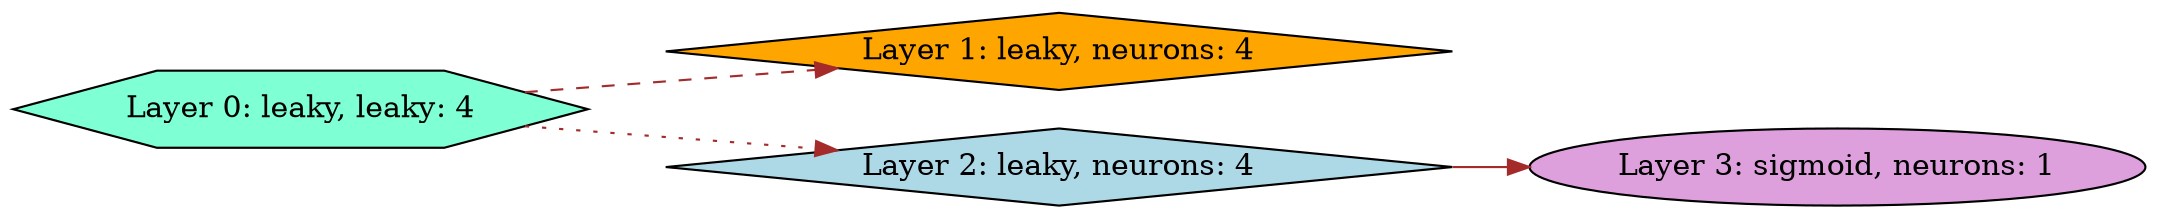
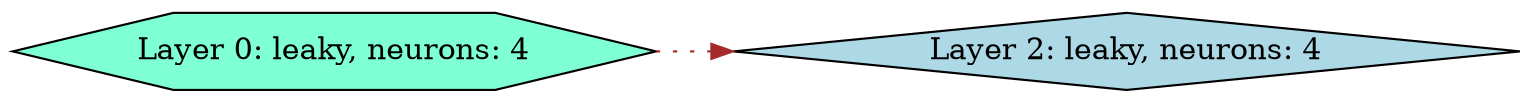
node "Layer 1: leaky, neurons: 4": removed
node "Layer 0: leaky, leaky: 4": label "Layer 0: leaky, leaky: 4" -> "Layer 0: leaky, neurons: 4"
node "Layer 3: sigmoid, neurons: 1": removed
